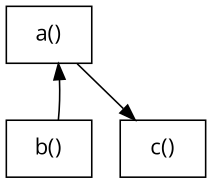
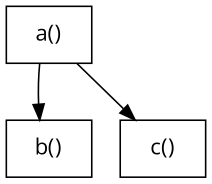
edge "b()" -> "a()": reversed
